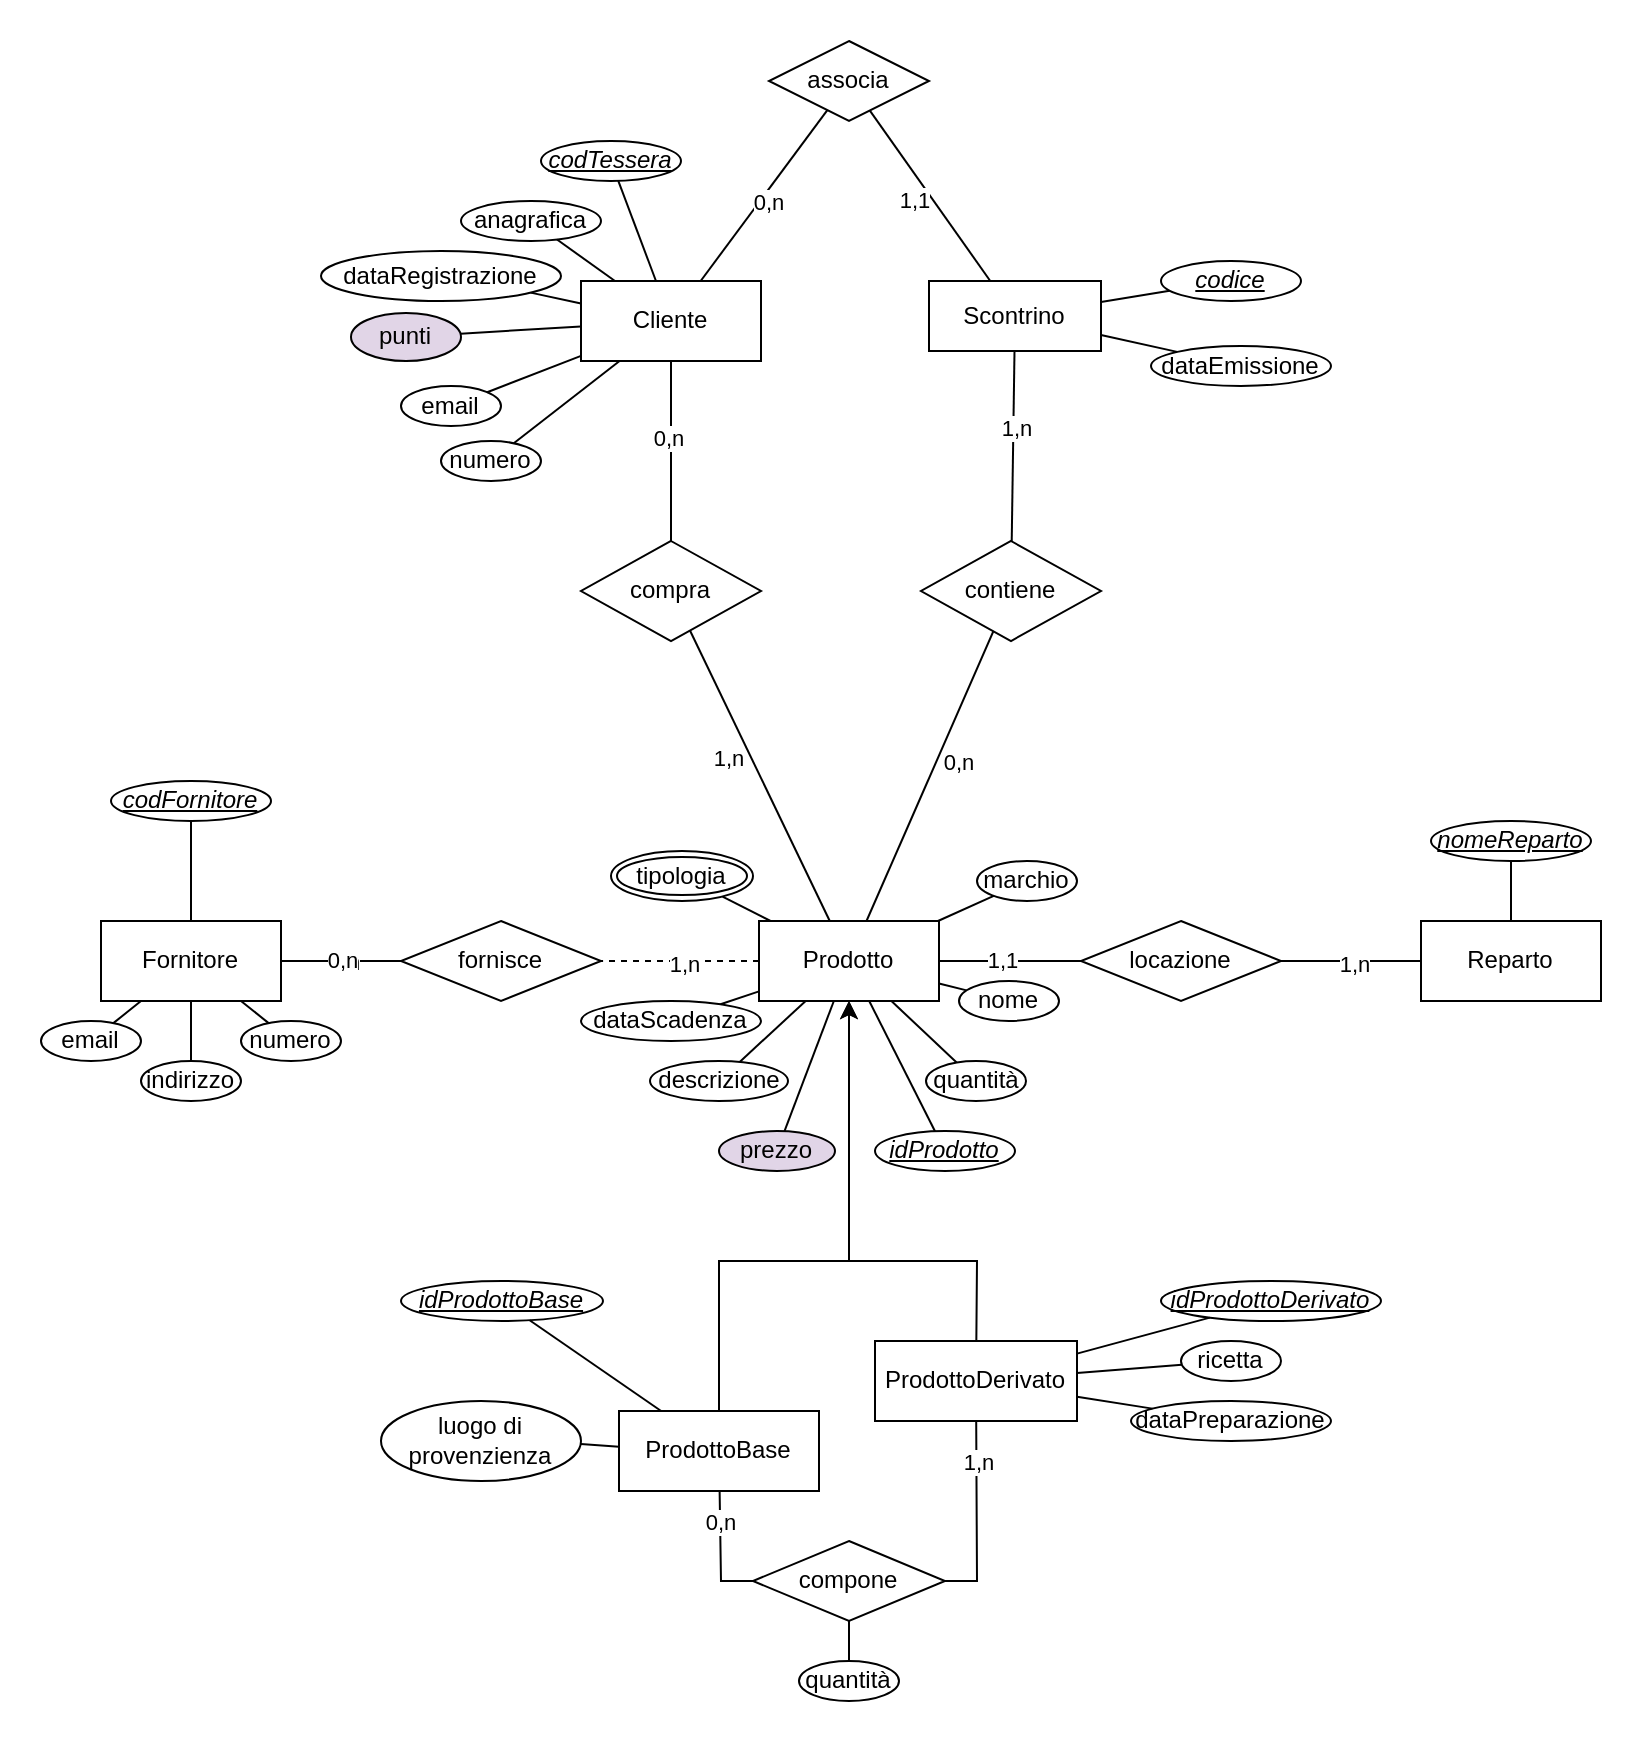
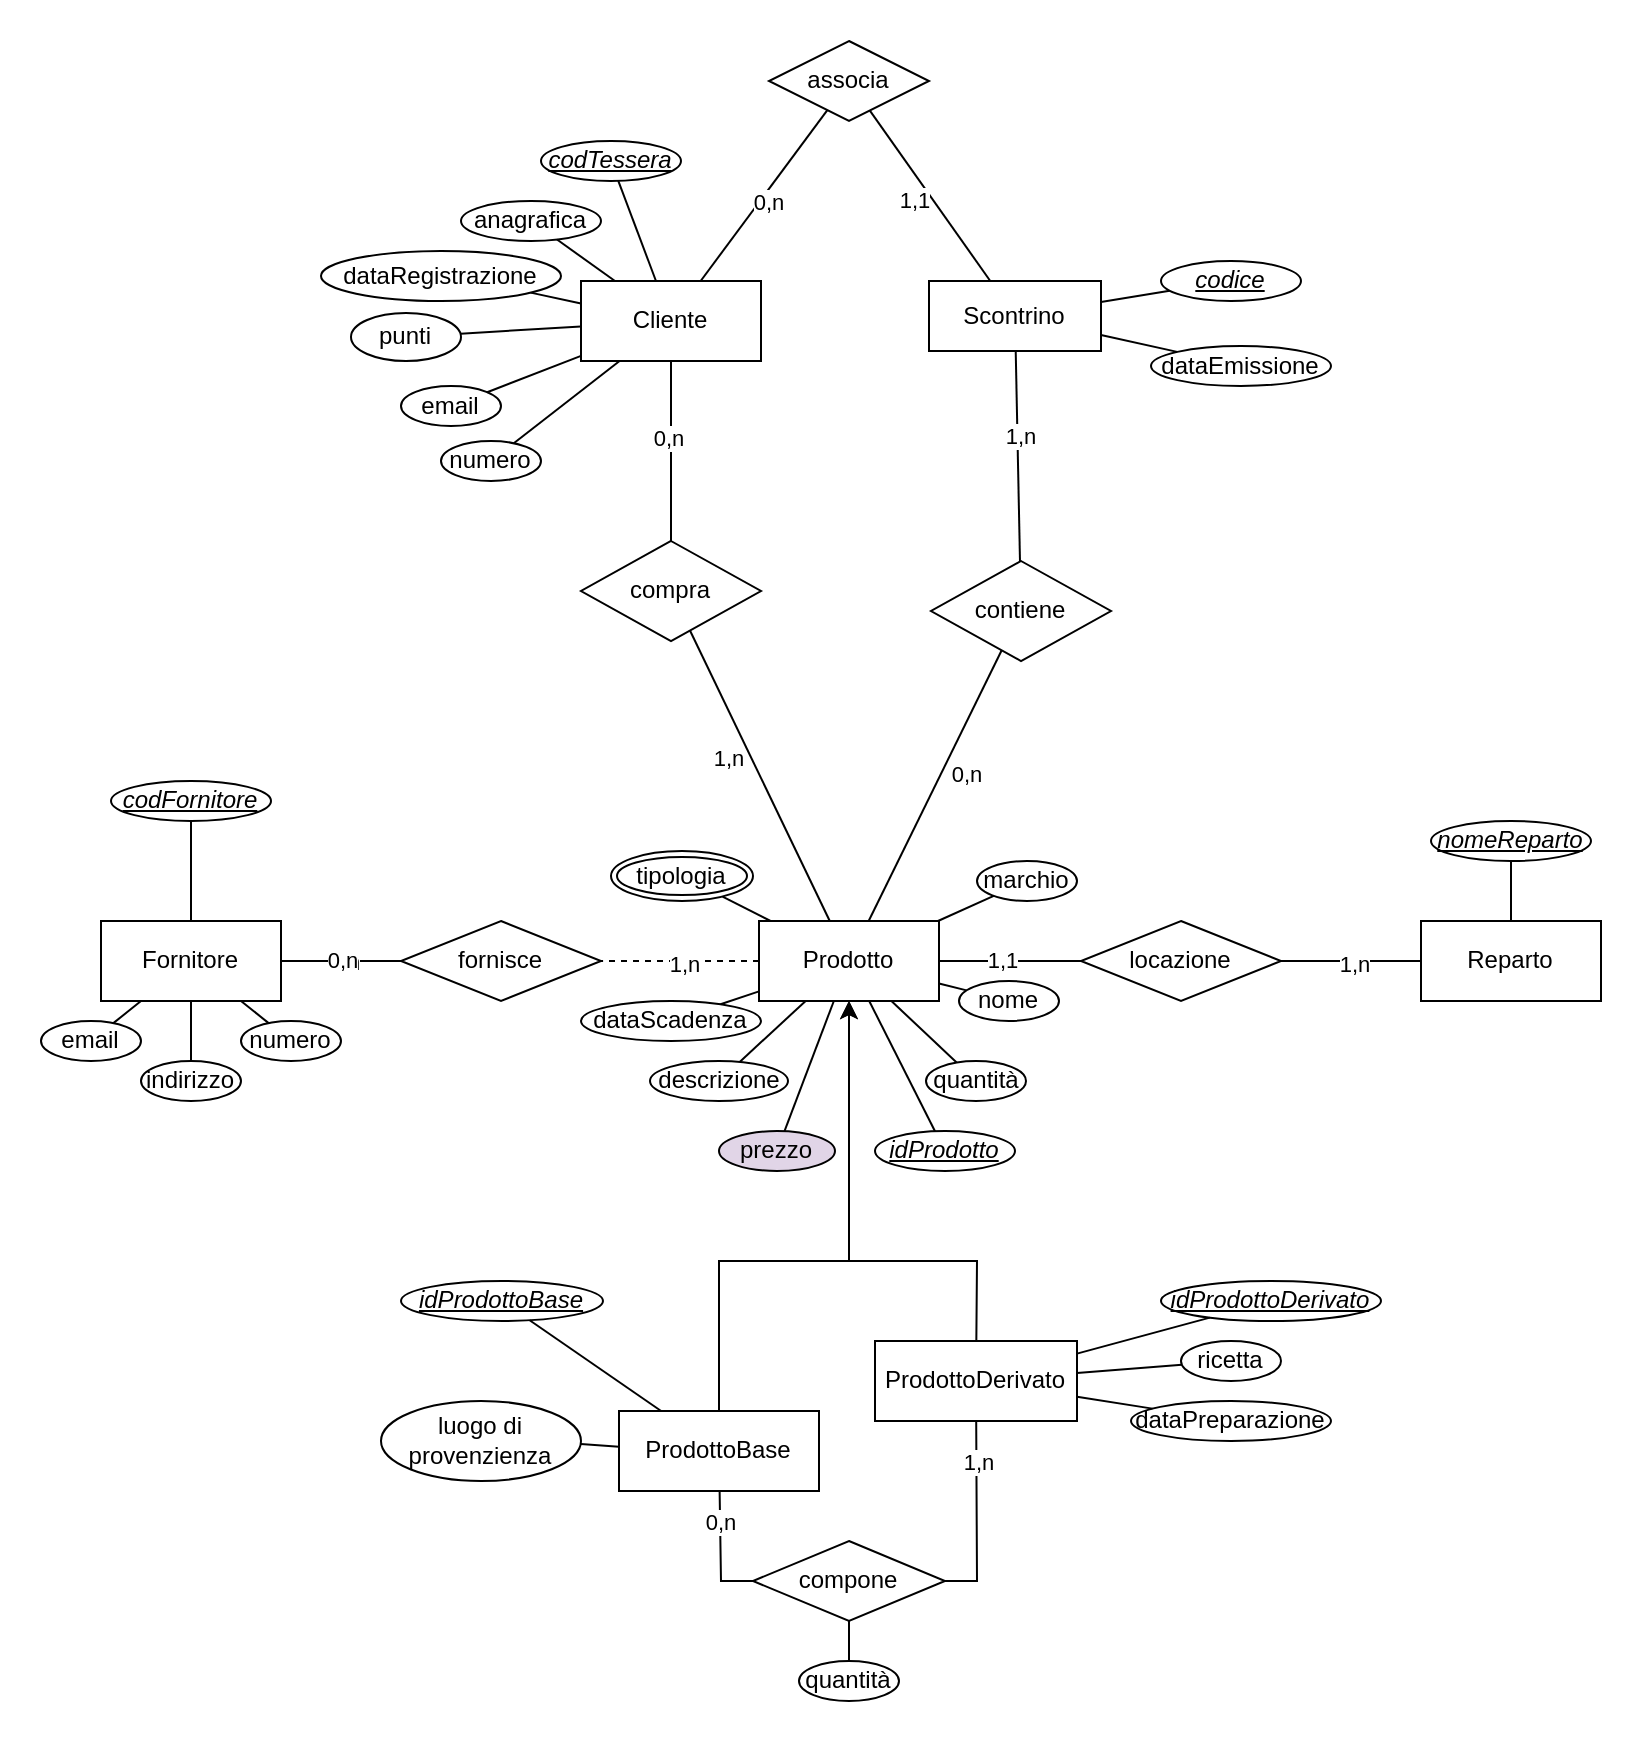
node "punti": fillcolor #e1d5e7 -> #ffffff
node "contiene": moved (1011, 591) -> (1021, 611)
